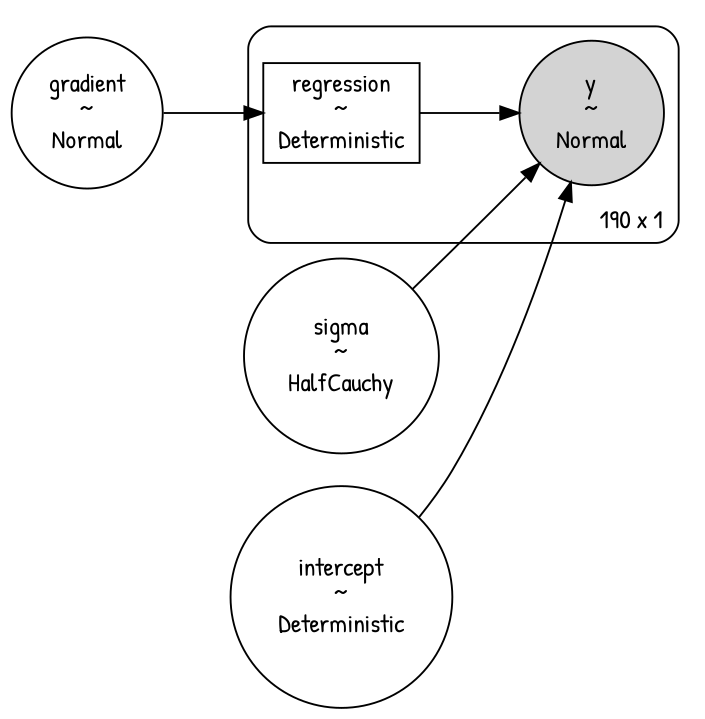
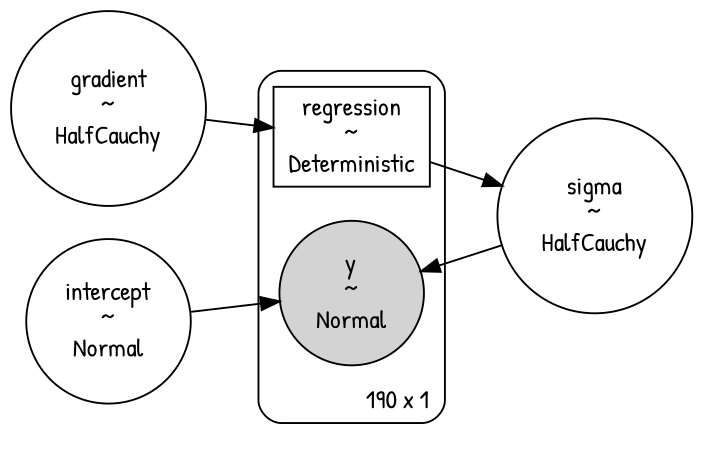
node "gradient ~ Normal": label "gradient ~ Normal" -> "gradient ~ HalfCauchy"
edge "regression ~ Deterministic" -> "y ~ Normal": now "regression ~ Deterministic" -> "sigma ~ HalfCauchy"
node "intercept ~ Deterministic": label "intercept ~ Deterministic" -> "intercept ~ Normal"
